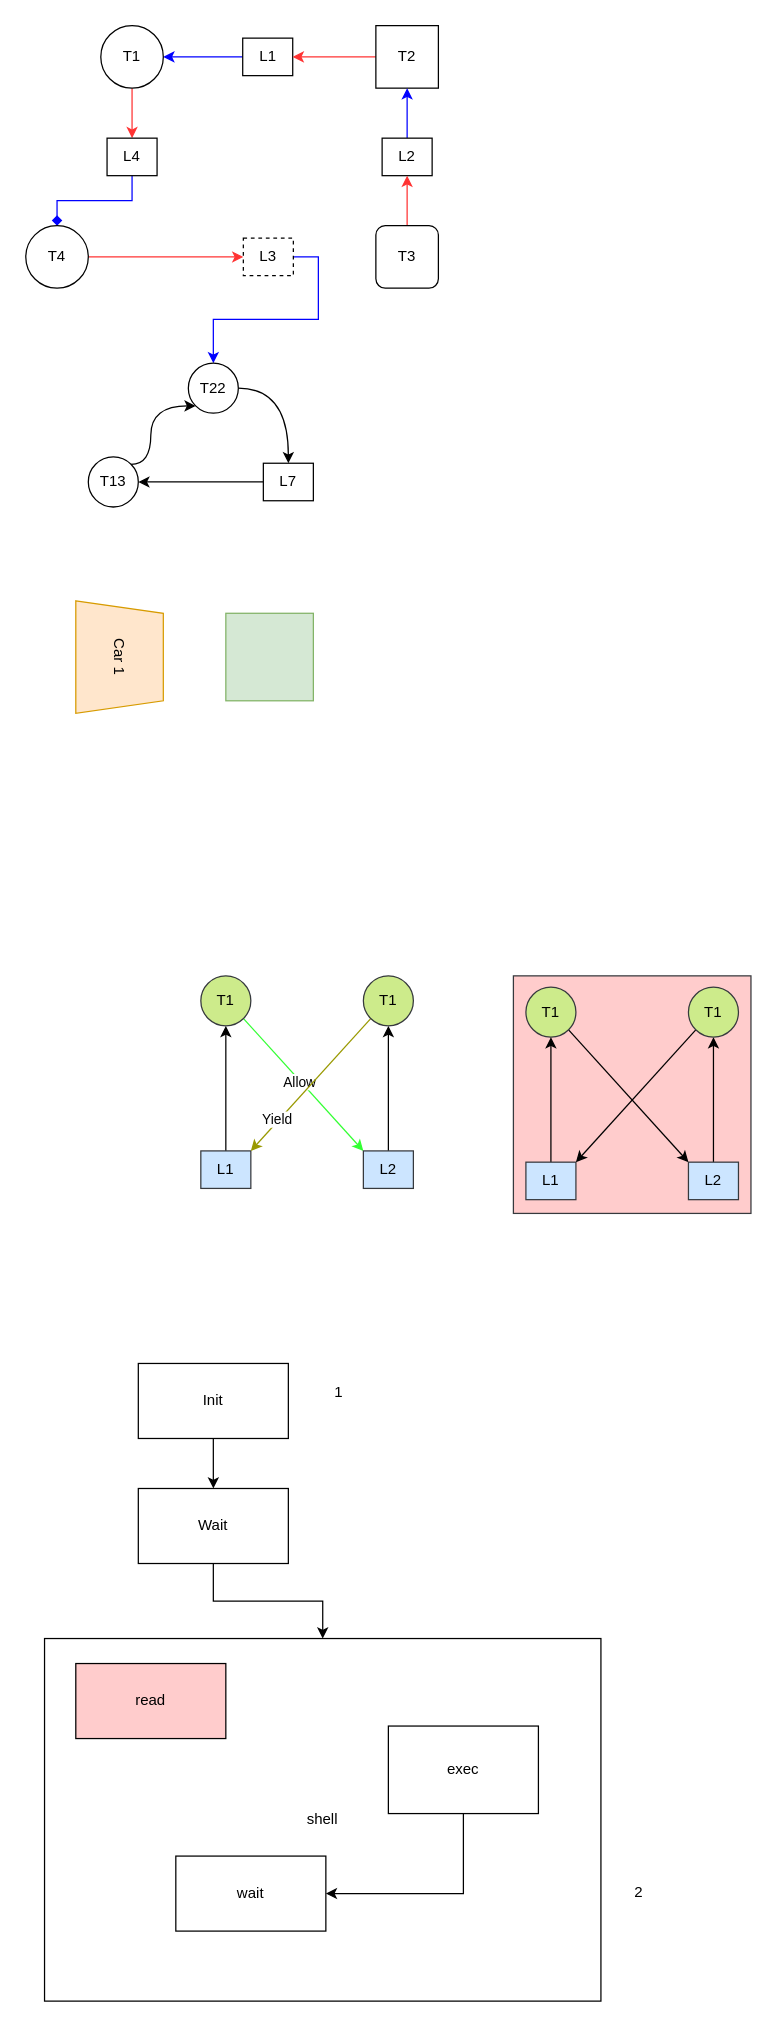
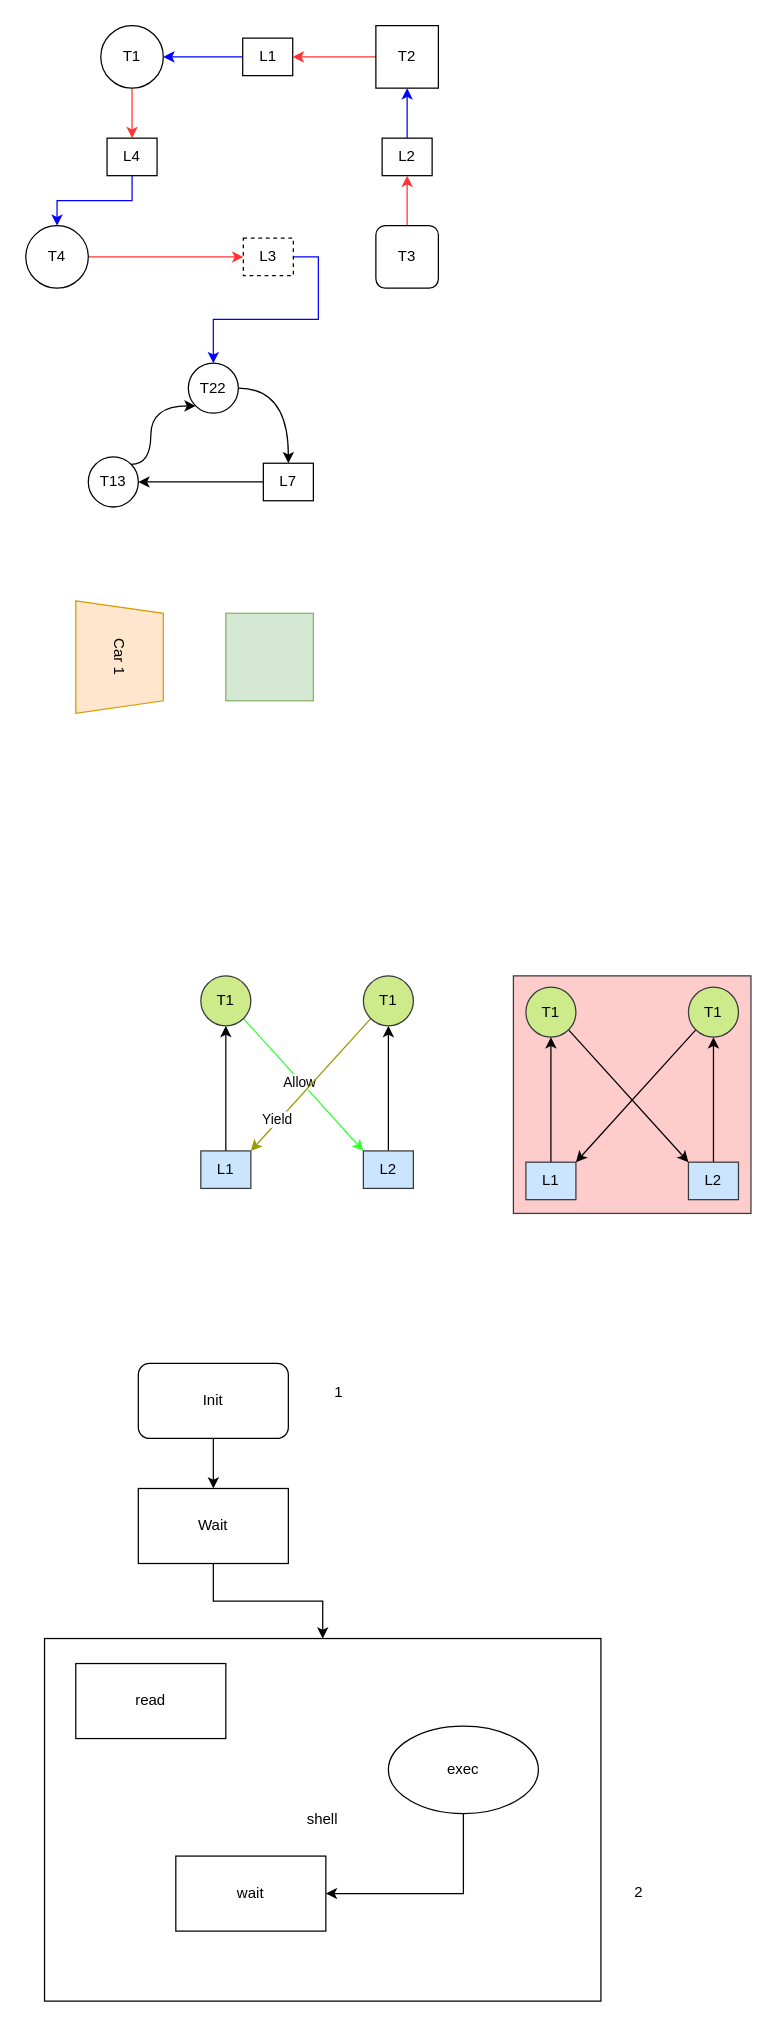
edge "L4" -> "T4": arrowhead diamond -> classic
node "Init": shape rectangle -> rounded rectangle
node "read": fillcolor #ffcccc -> #ffffff
node "exec": shape rectangle -> ellipse
